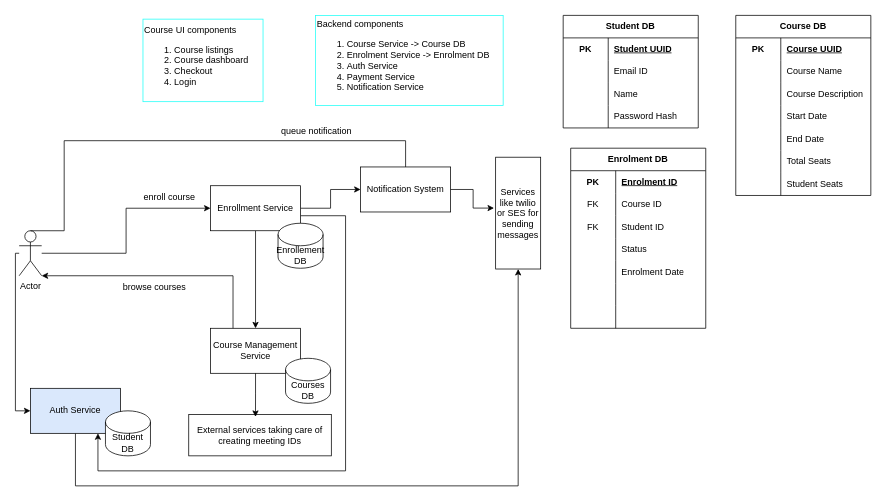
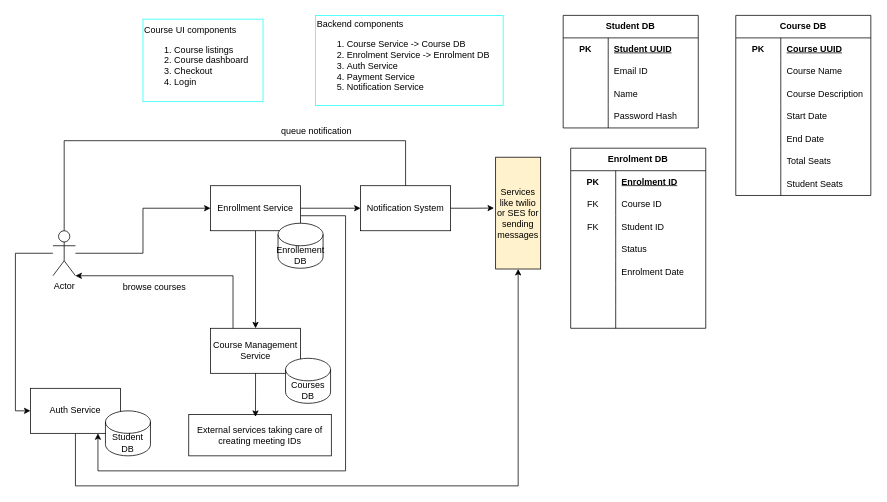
node "Notification System": moved (405, 189) -> (405, 208)
node "enroll course": removed
node "Services like twilio or SES for sending messages": fillcolor #ffffff -> #fff2cc
node "Actor": moved (30, 253) -> (64, 253)
node "Auth Service": fillcolor #dae8fc -> #ffffff
